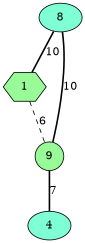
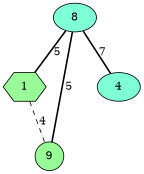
edge "8" -- "1": label "10" -> "5"
edge "8" -- "9": label "10" -> "5"
edge "1" -- "9": label "6" -> "4"
edge "9" -- "4": now "8" -- "4"
